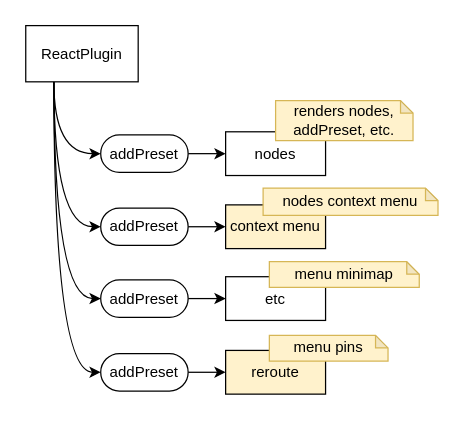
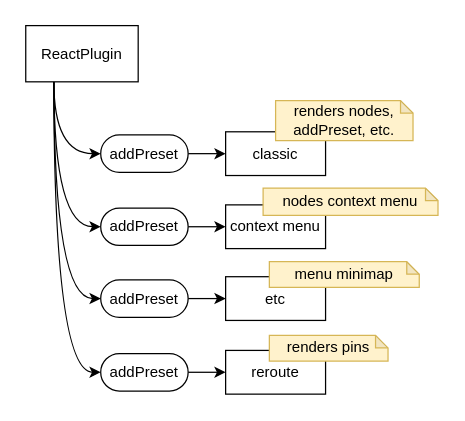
node "nodes": label "nodes" -> "classic"
node "context menu": fillcolor #fff2cc -> #ffffff
node "menu pins": label "menu pins" -> "renders pins"
node "reroute": fillcolor #fff2cc -> #ffffff
